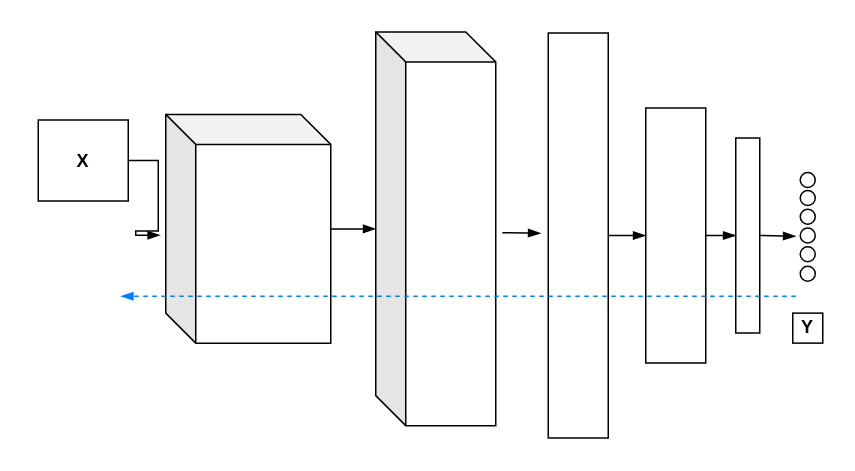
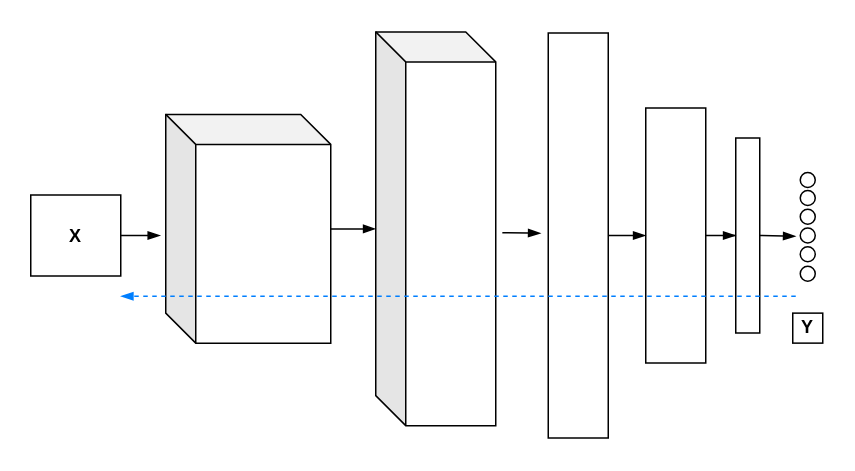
node "X": moved (83, 161) -> (76, 236)
